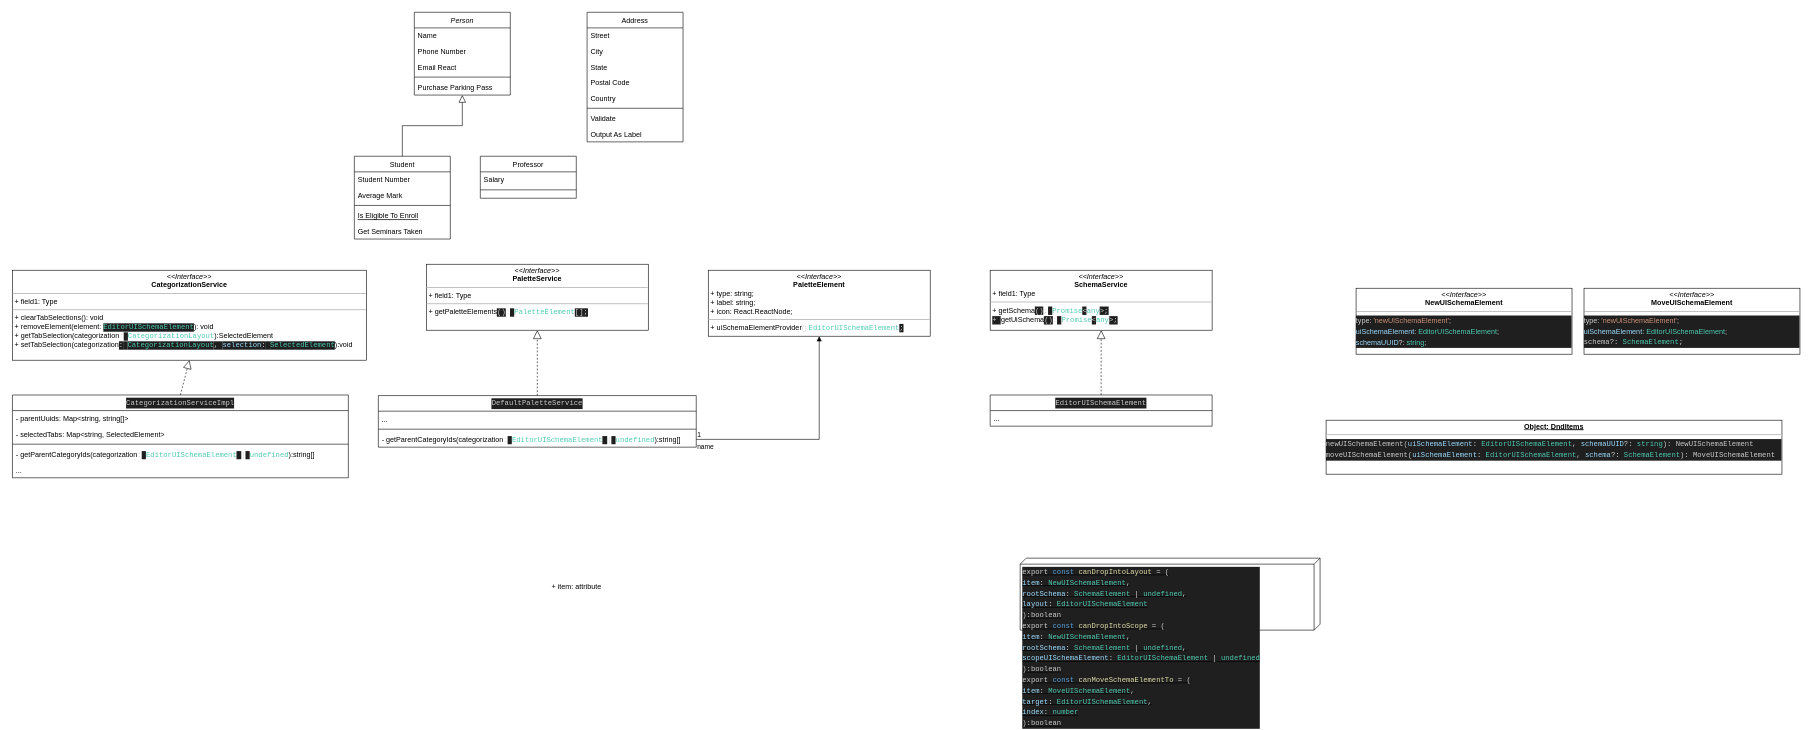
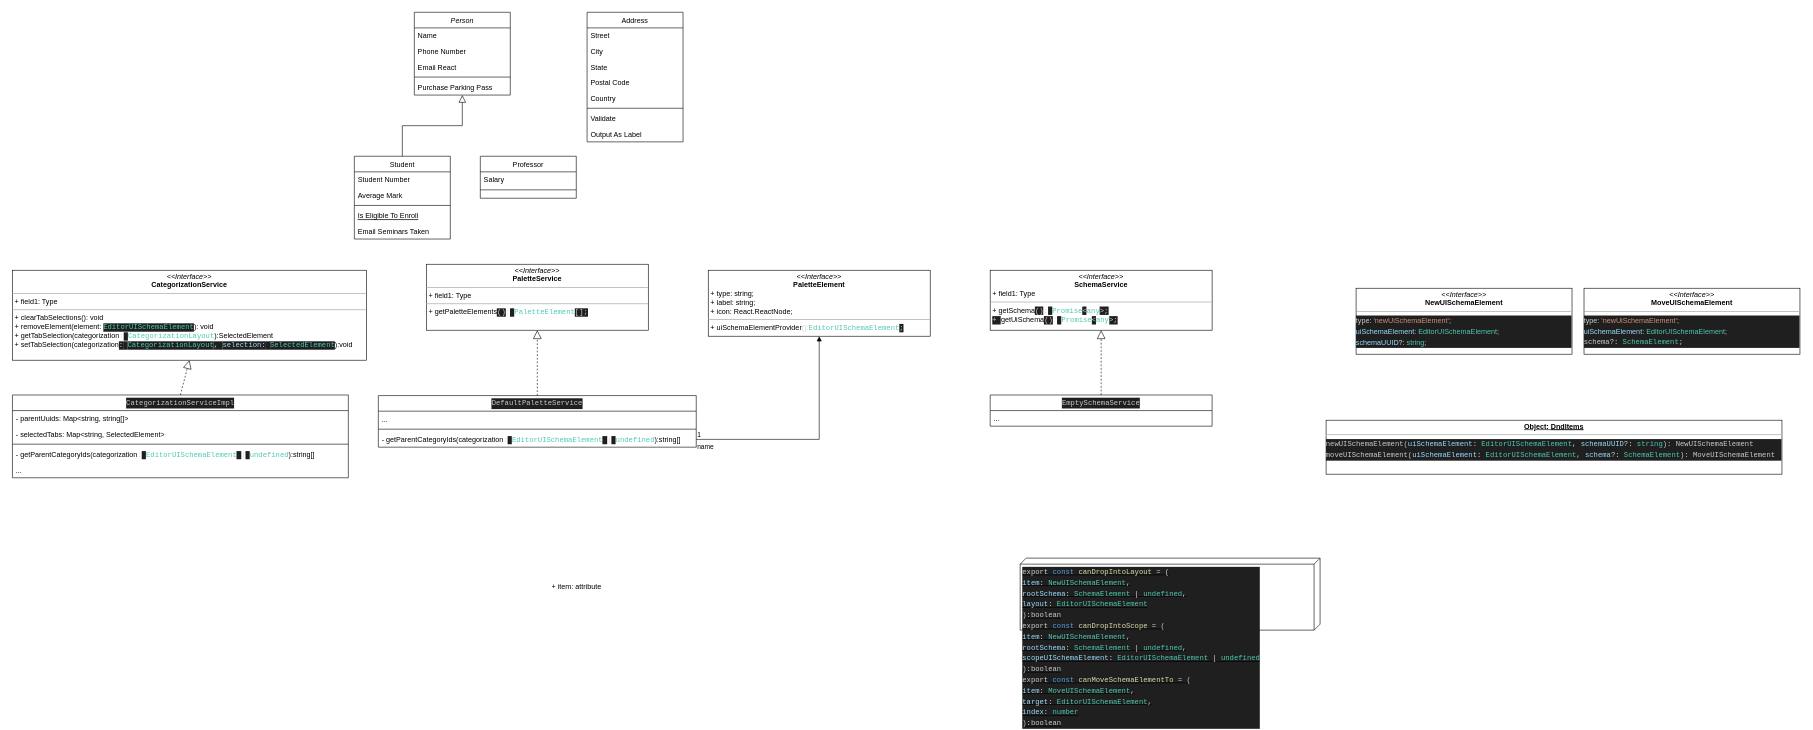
node "Get Seminars Taken": label "Get Seminars Taken" -> "Email Seminars Taken"
node "EditorUISchemaElement": label "EditorUISchemaElement" -> "EmptySchemaService"
